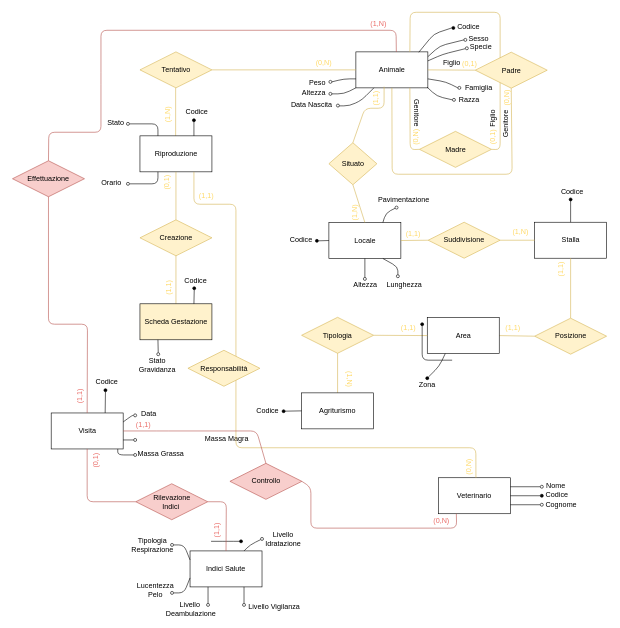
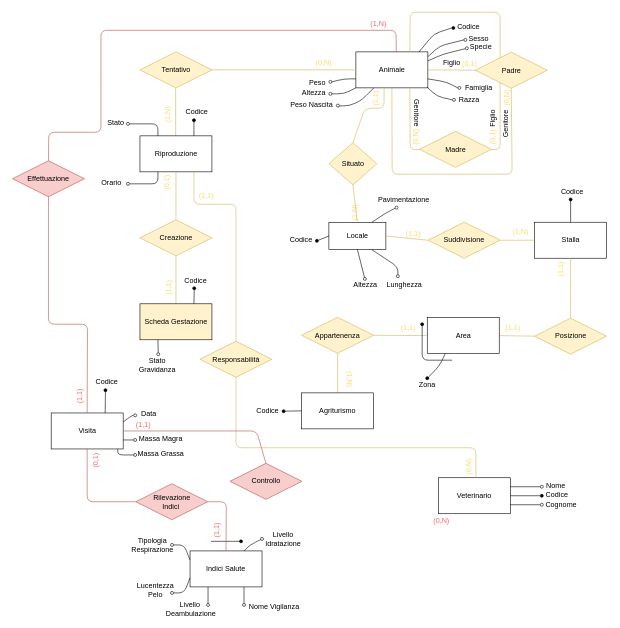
node "Data Nascita": label "Data Nascita" -> "Peso Nascita"
node "Locale": size 72x36 -> 57x27
node "Tipologia": label "Tipologia" -> "Appartenenza"
node "Responsabilità": moved (224, 368) -> (236, 359)
node "Massa Magra": moved (227, 439) -> (161, 439)
edge "Controllo" -- "Veterinario": removed
node "Livello Vigilanza": label "Livello Vigilanza" -> "Nome Vigilanza"
